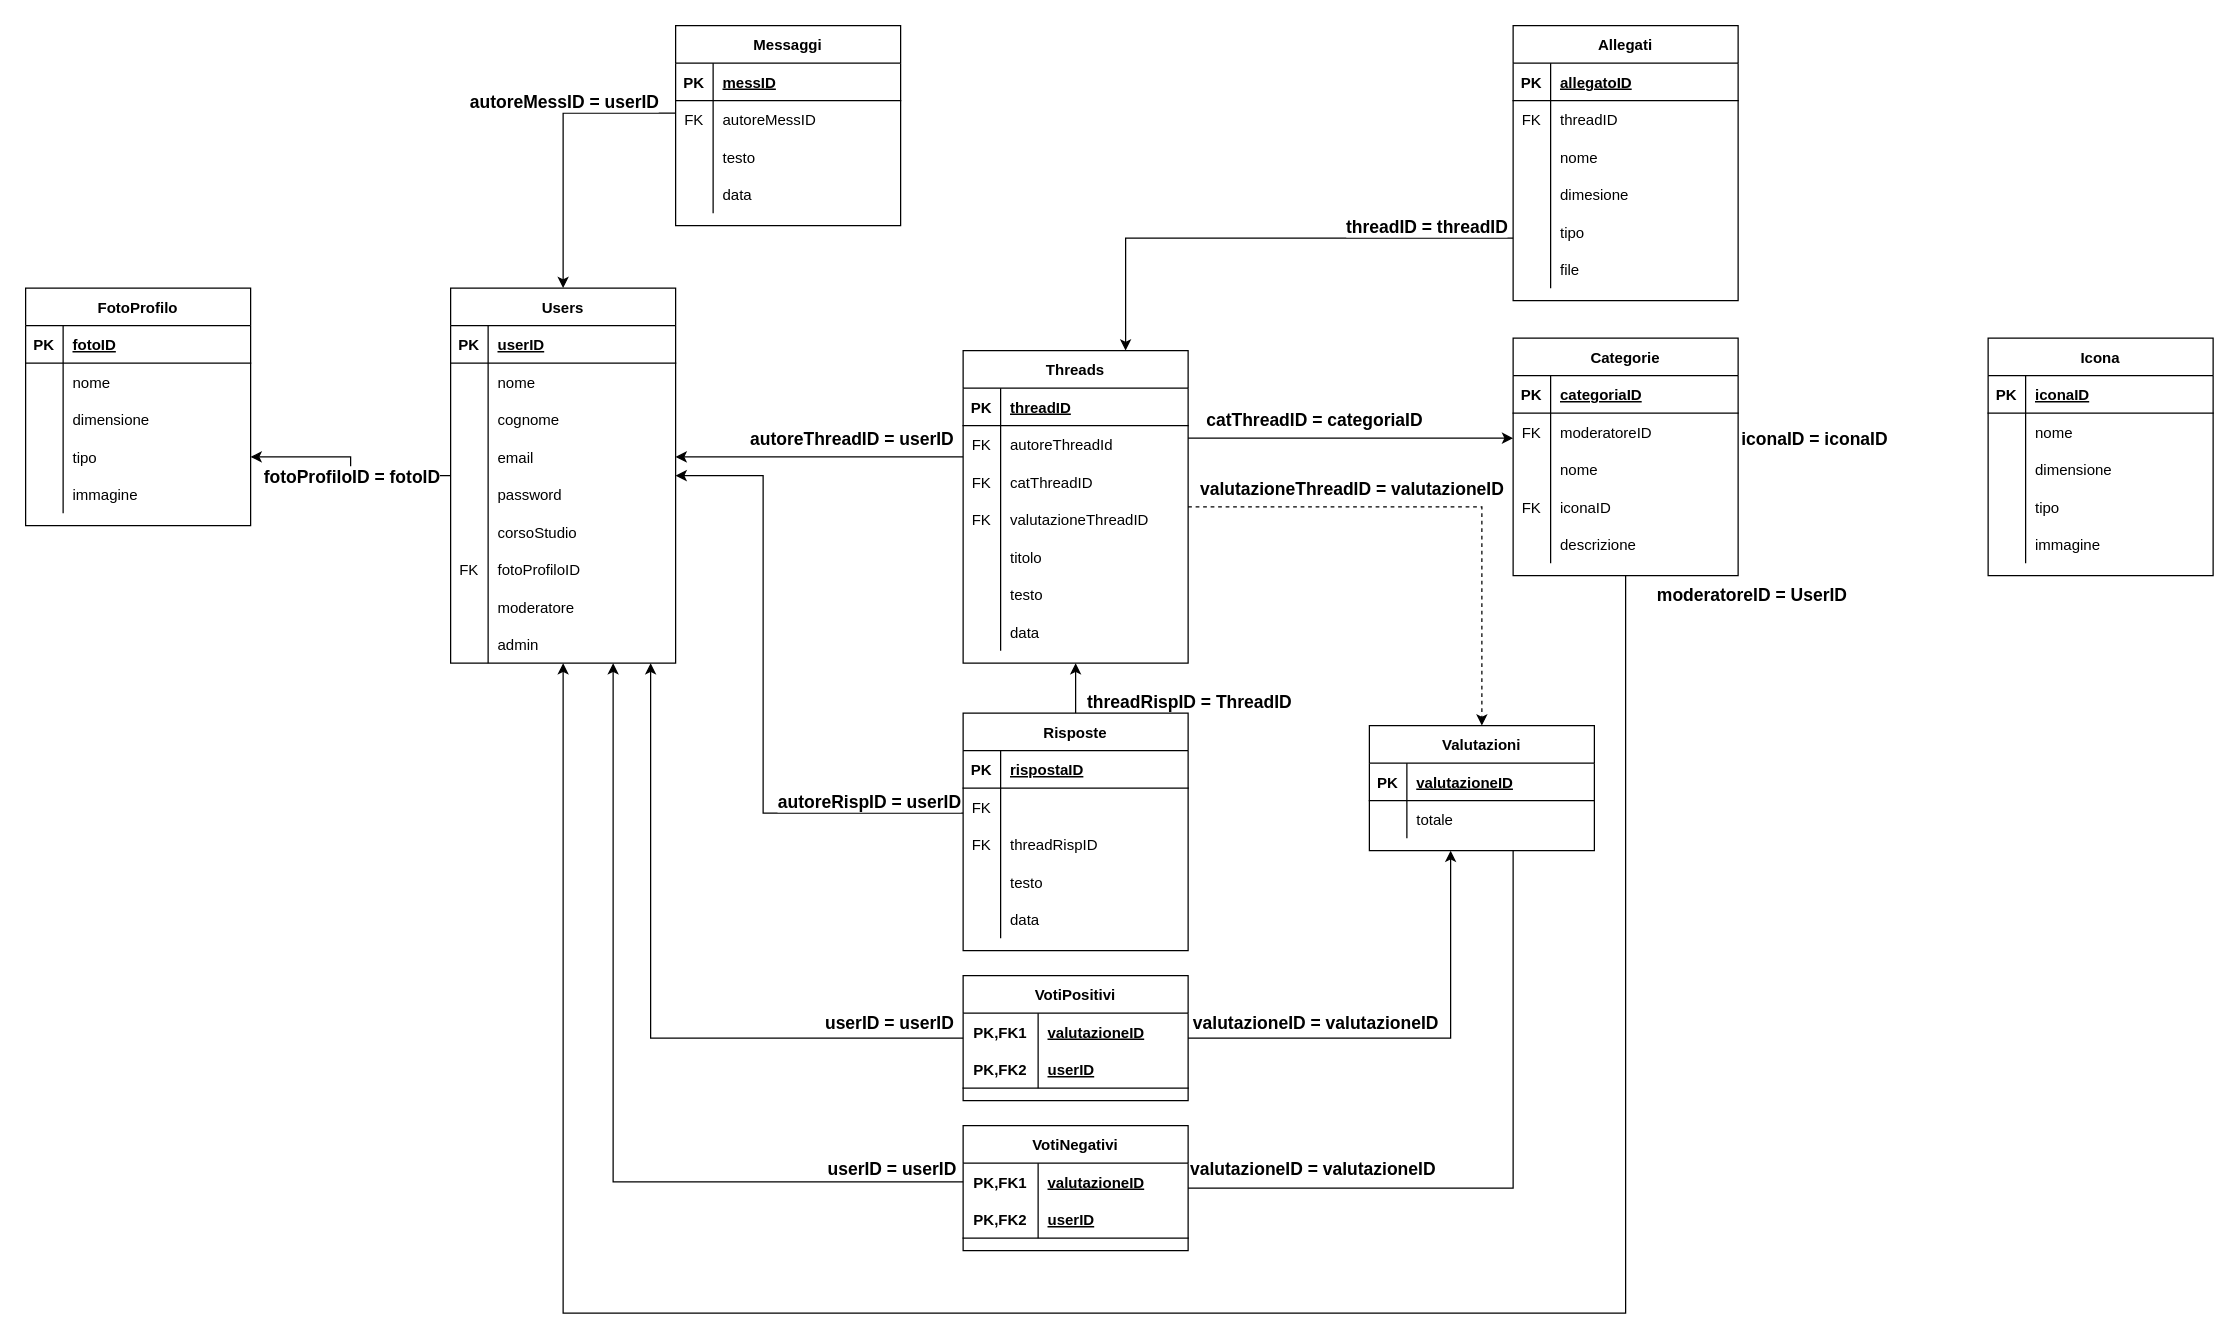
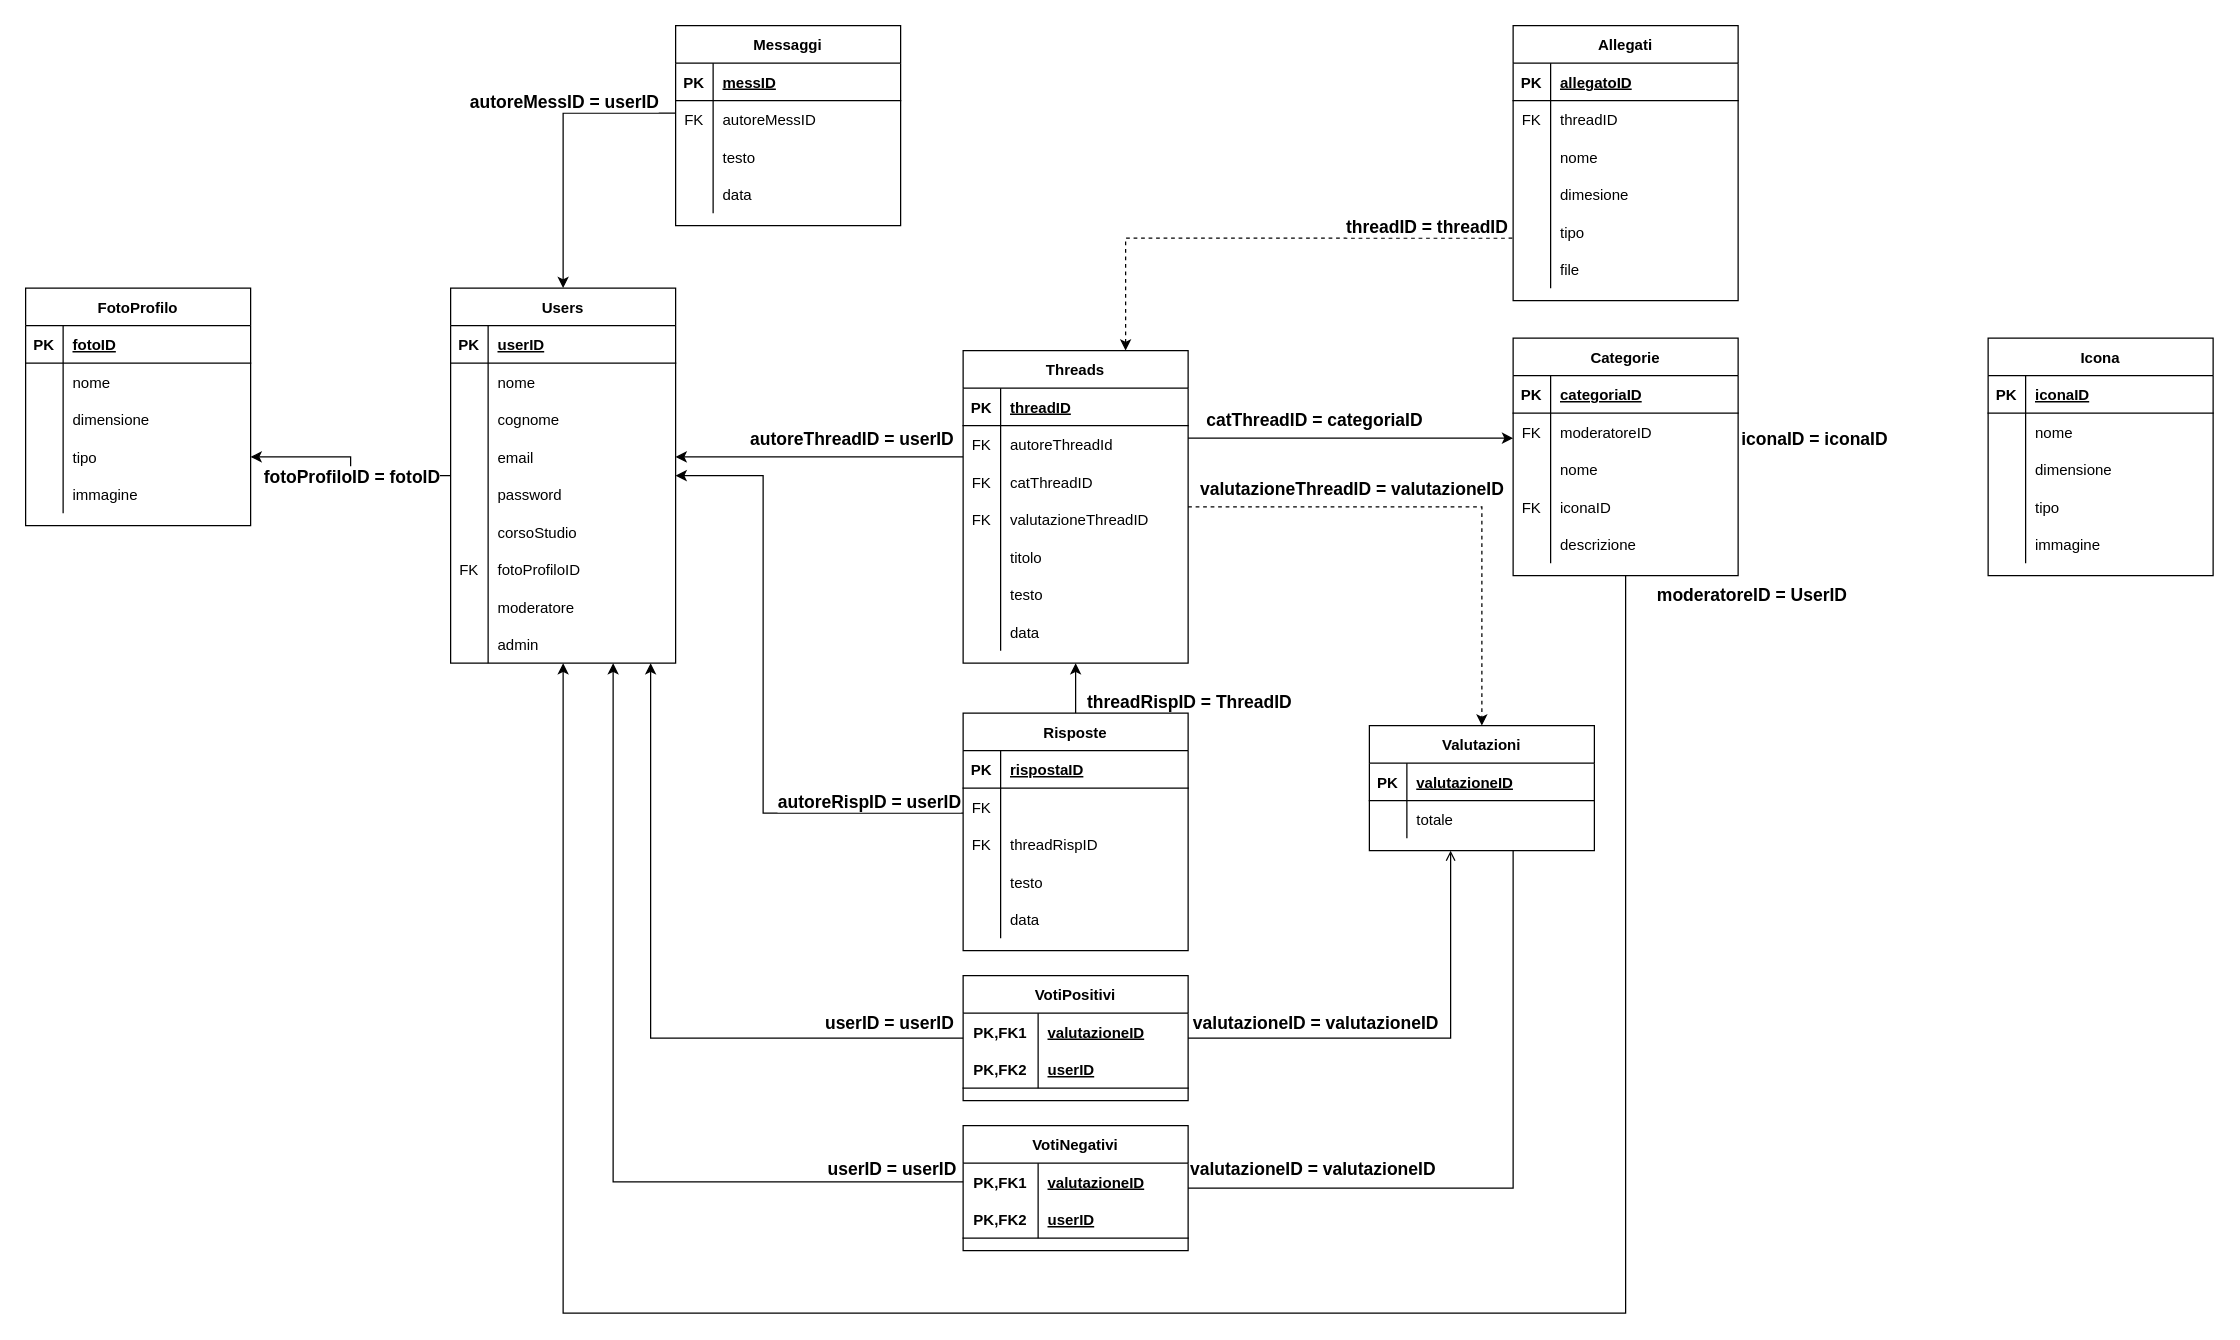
edge "Allegati" -> "Threads": style solid -> dashed
edge "VotiPositivi" -> "Valutazioni": arrowhead classic -> open
